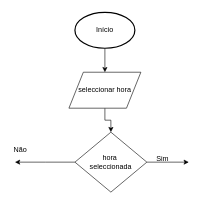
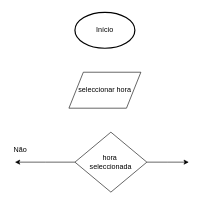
edge "Início" -> "seleccionar hora": removed
edge "seleccionar hora" -> "hora seleccionada": removed
node "Sim": removed
